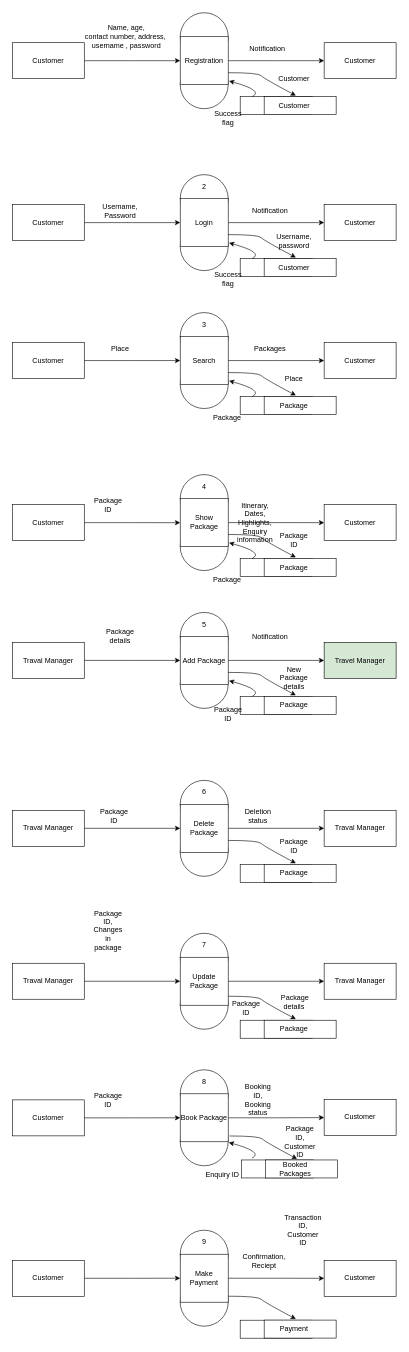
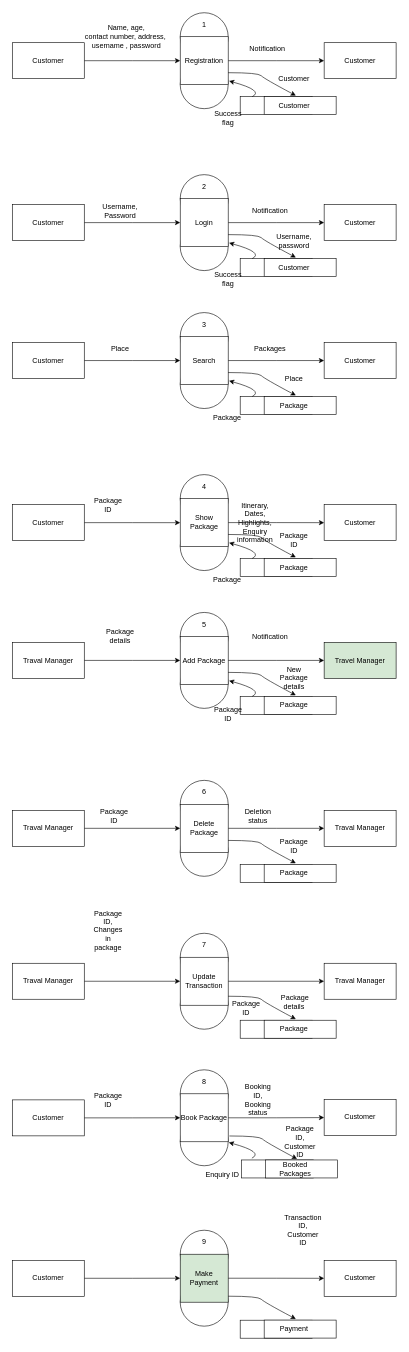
node "1": added
node "Update Package": label "Update Package" -> "Update Transaction"
node "Confirmation, Reciept": removed
node "Make Payment": fillcolor #ffffff -> #d5e8d4
